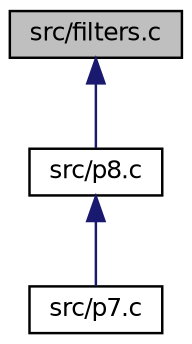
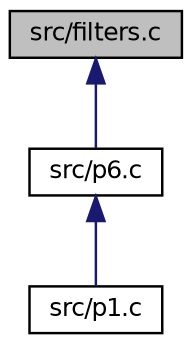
node "src/p8.c": label "src/p8.c" -> "src/p6.c"
node "src/p7.c": label "src/p7.c" -> "src/p1.c"
